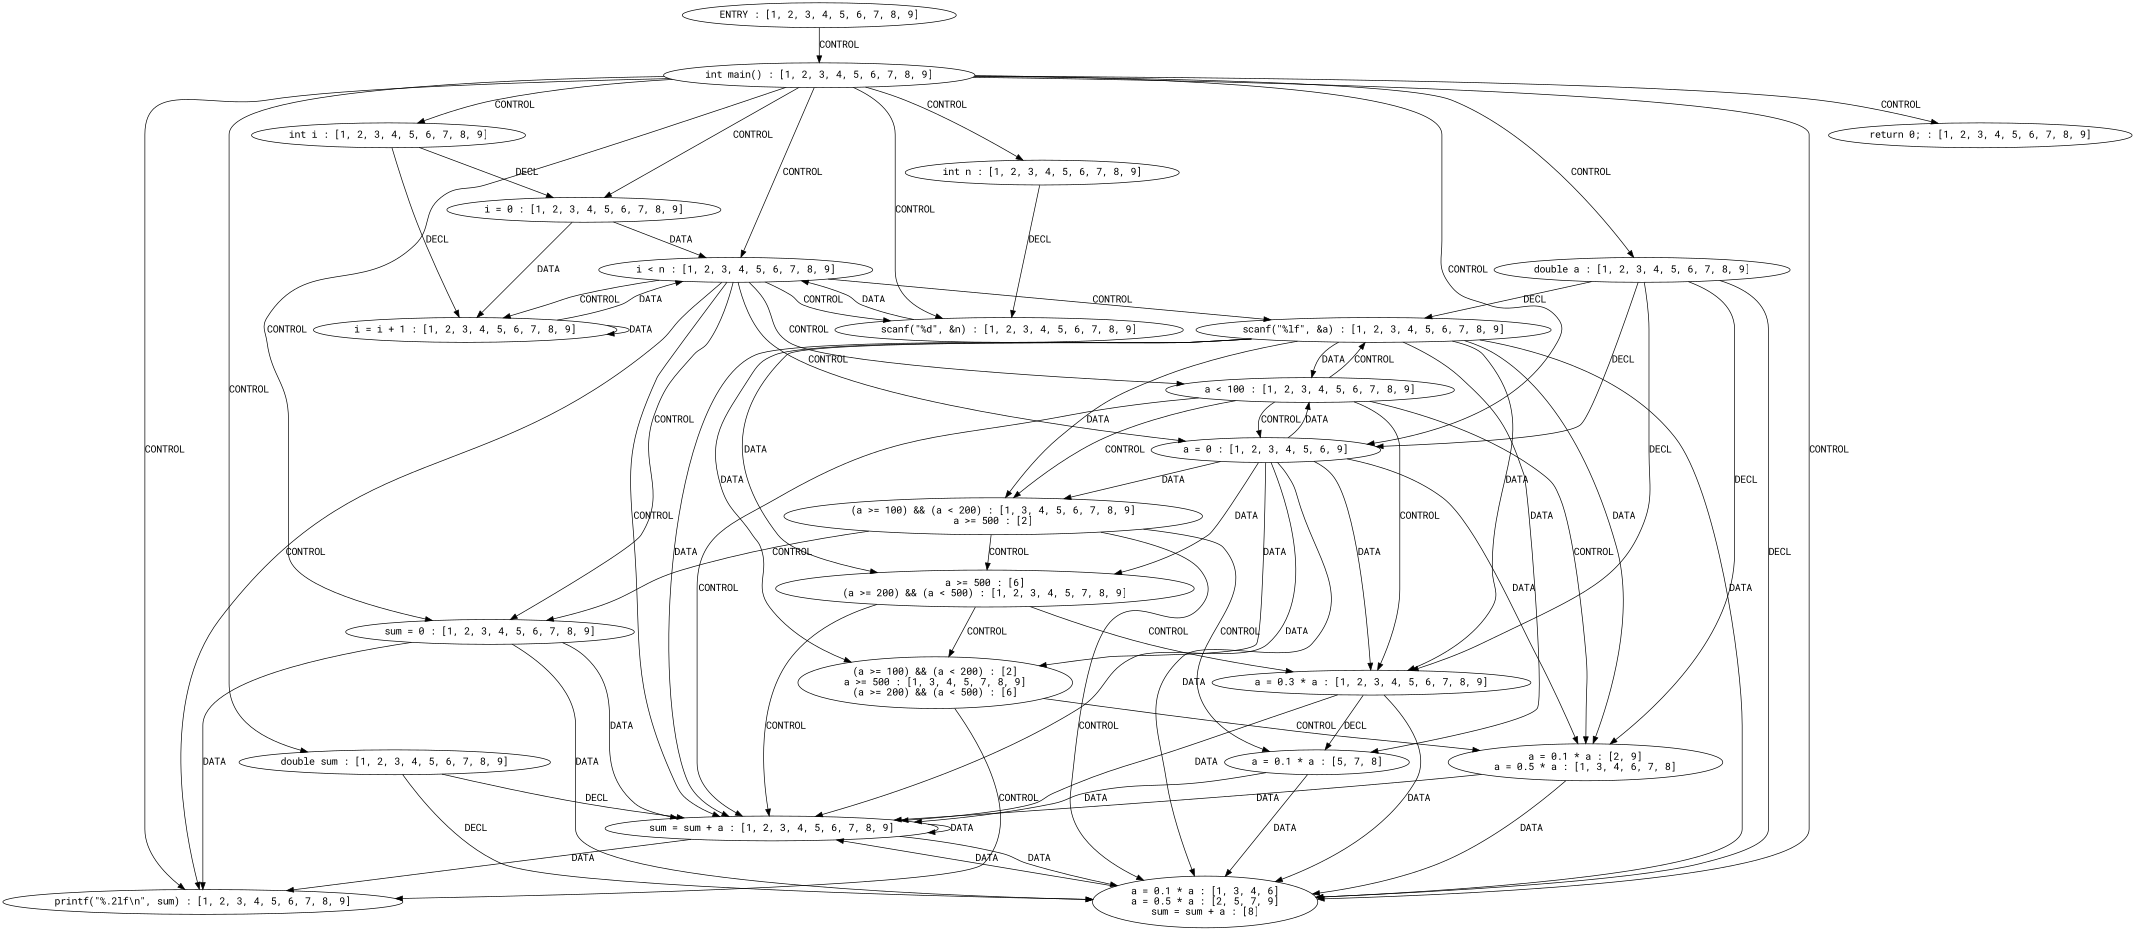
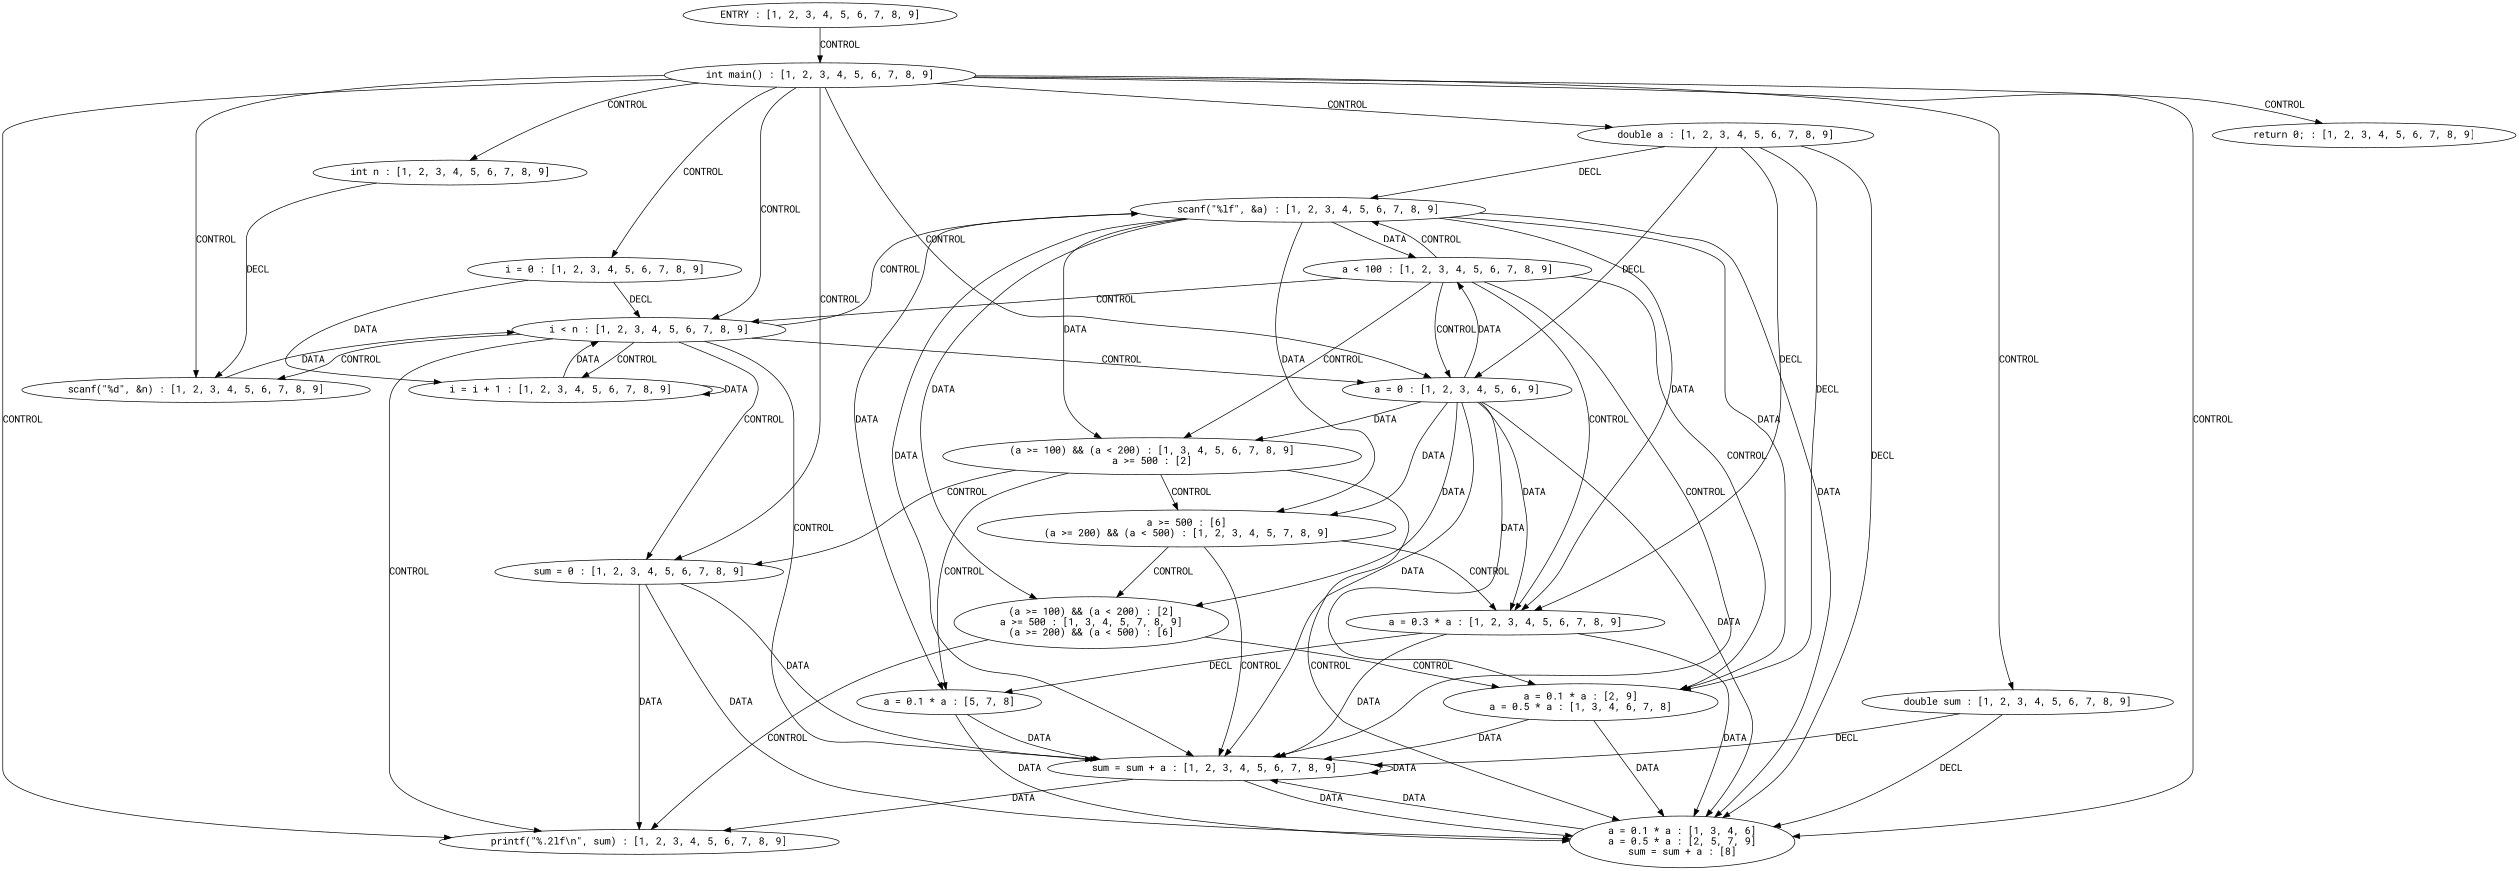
node "int i : [1, 2, 3, 4, 5, 6, 7, 8, 9]": removed
edge "i = 0 : [1, 2, 3, 4, 5, 6, 7, 8, 9]" -> "i < n : [1, 2, 3, 4, 5, 6, 7, 8, 9]": label "DATA" -> "DECL"
edge "i < n : [1, 2, 3, 4, 5, 6, 7, 8, 9]" -> "a < 100 : [1, 2, 3, 4, 5, 6, 7, 8, 9]": reversed
